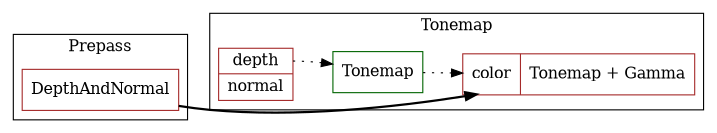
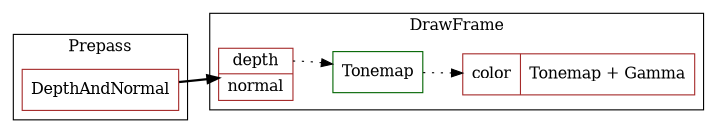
cluster "Tonemap": label "Tonemap" -> "DrawFrame"
edge "DepthAndNormal" -> "color": now "DepthAndNormal" -> "depth"
